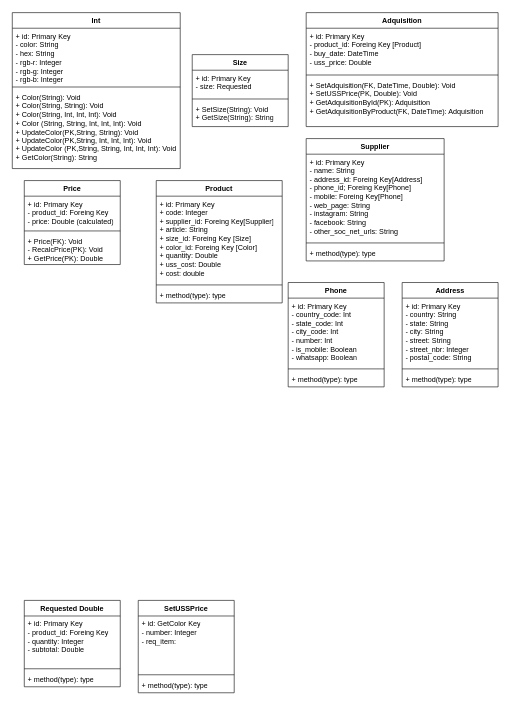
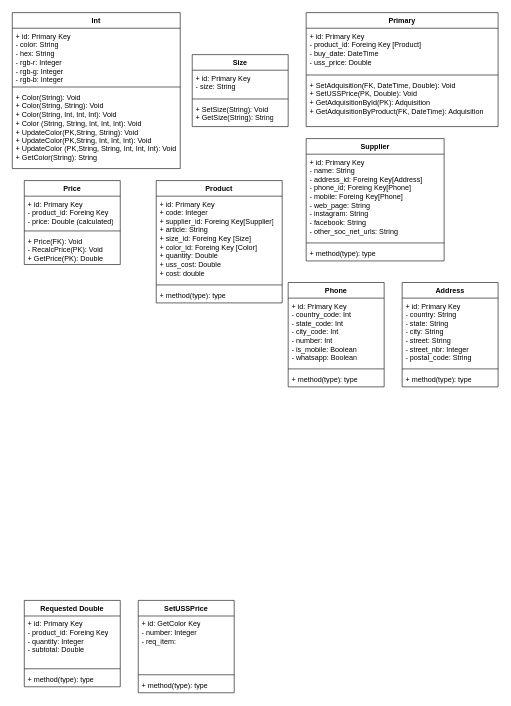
node "Adquisition": label "Adquisition" -> "Primary"
node "+ id: Primary Key - size: Requested": label "+ id: Primary Key - size: Requested" -> "+ id: Primary Key - size: String"
